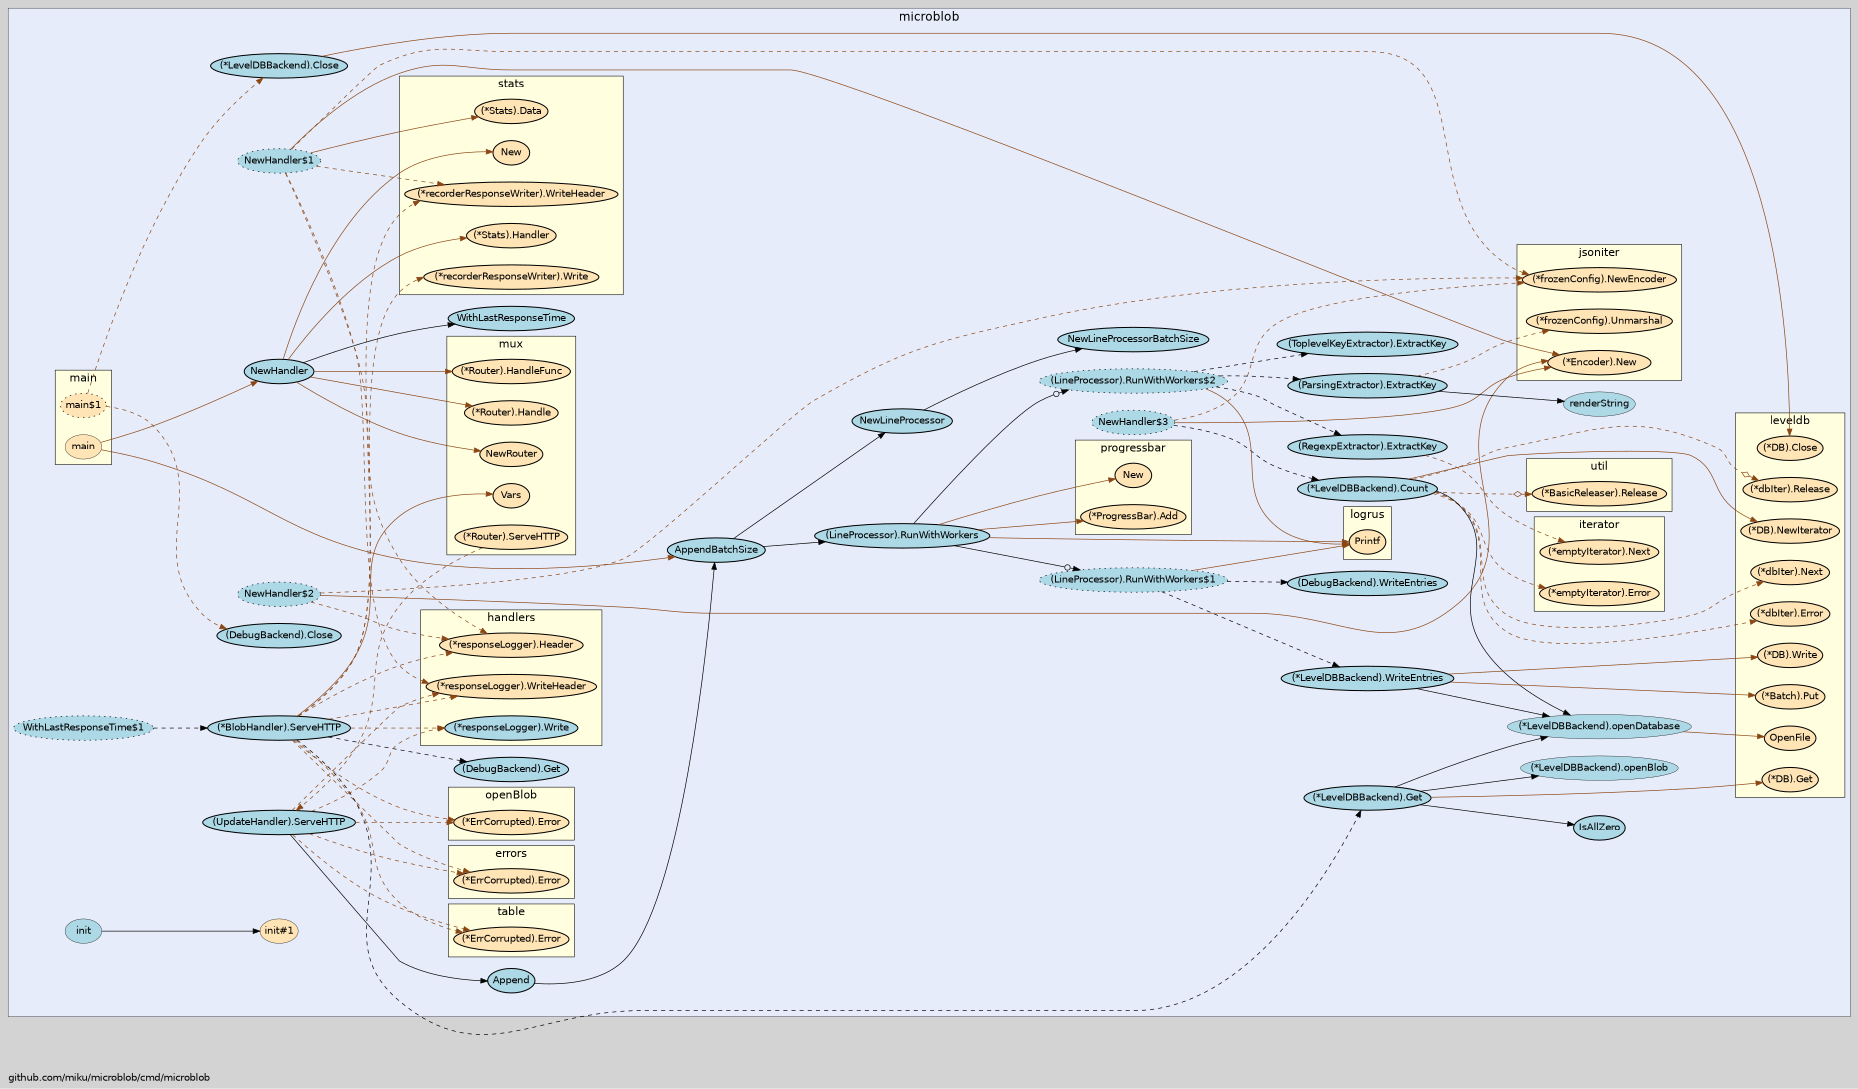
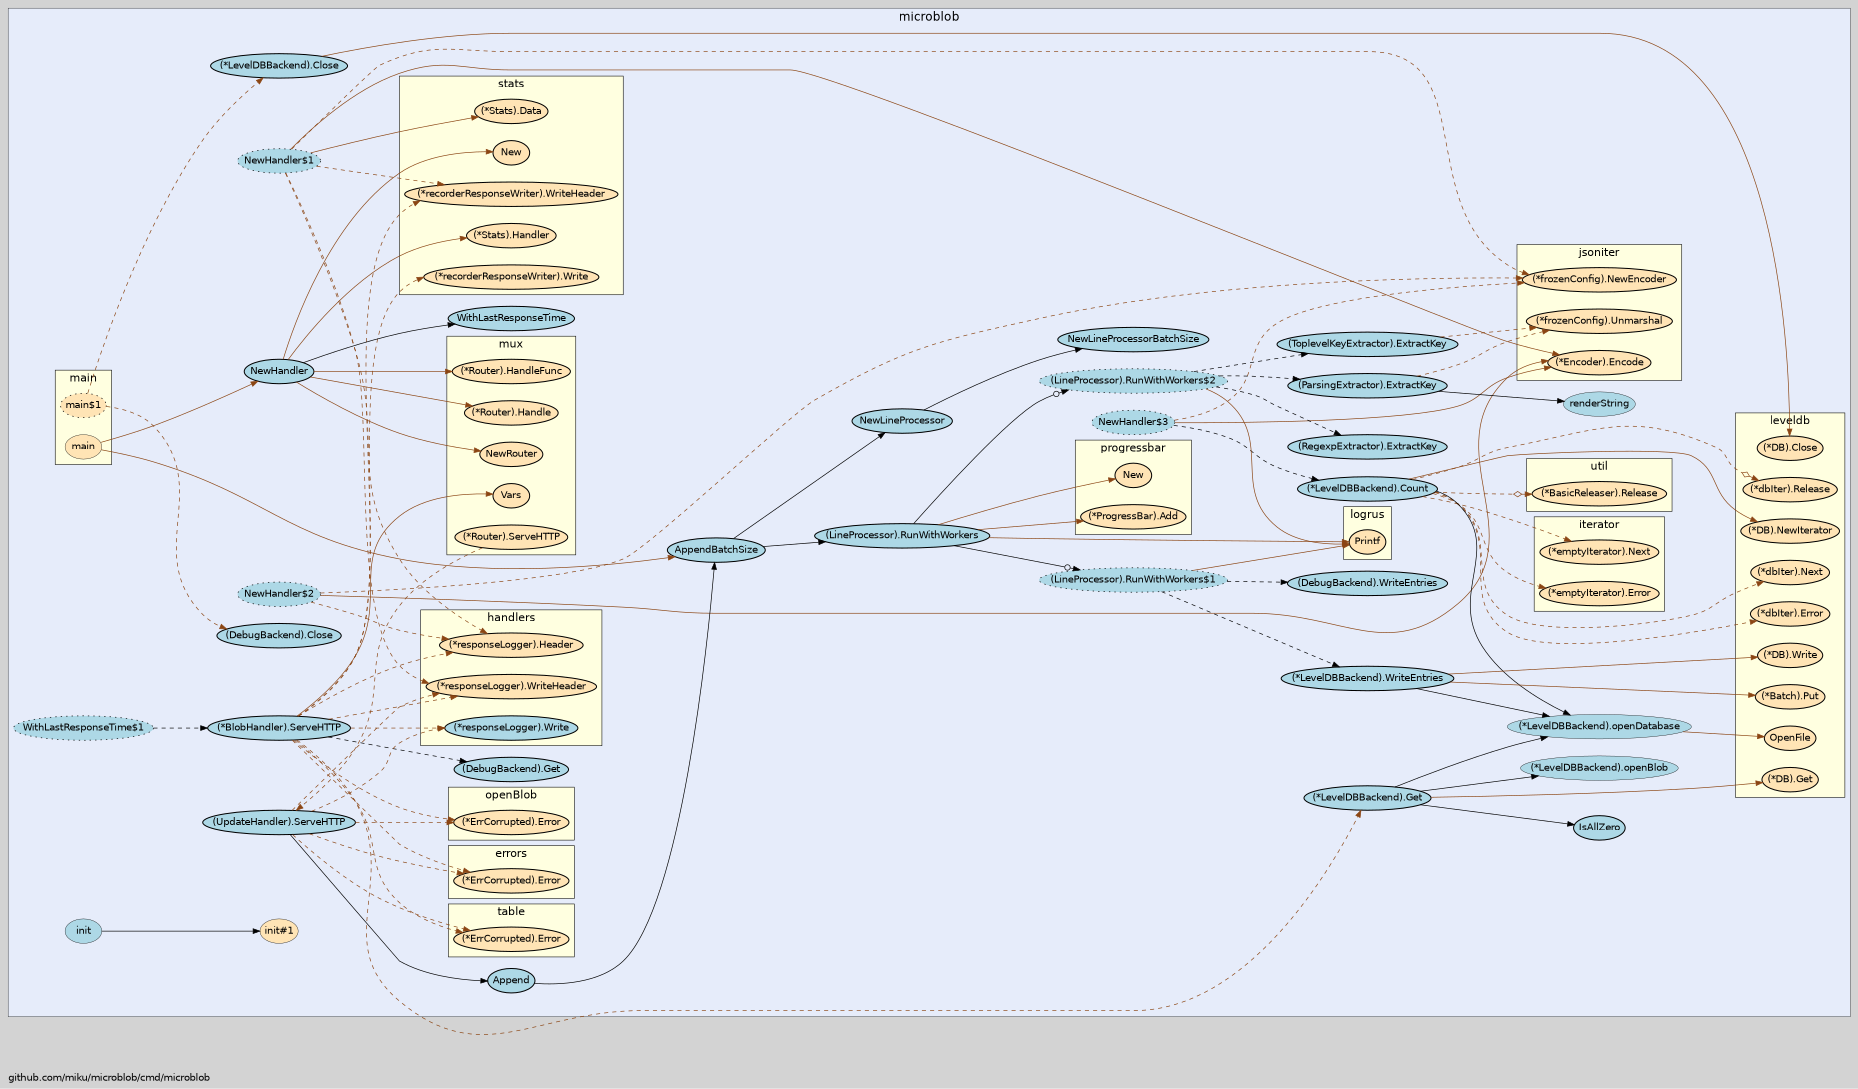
edge "(ToplevelKeyExtractor).ExtractKey" -> "(*frozenConfig).Unmarshal": added
node "(*Encoder).New": label "(*Encoder).New" -> "(*Encoder).Encode"
edge "(RegexpExtractor).ExtractKey" -> "(*emptyIterator).Next": now "(*LevelDBBackend).Count" -> "(*emptyIterator).Next"
edge "(*BlobHandler).ServeHTTP" -> "(*LevelDBBackend).Get": color black -> saddlebrown
